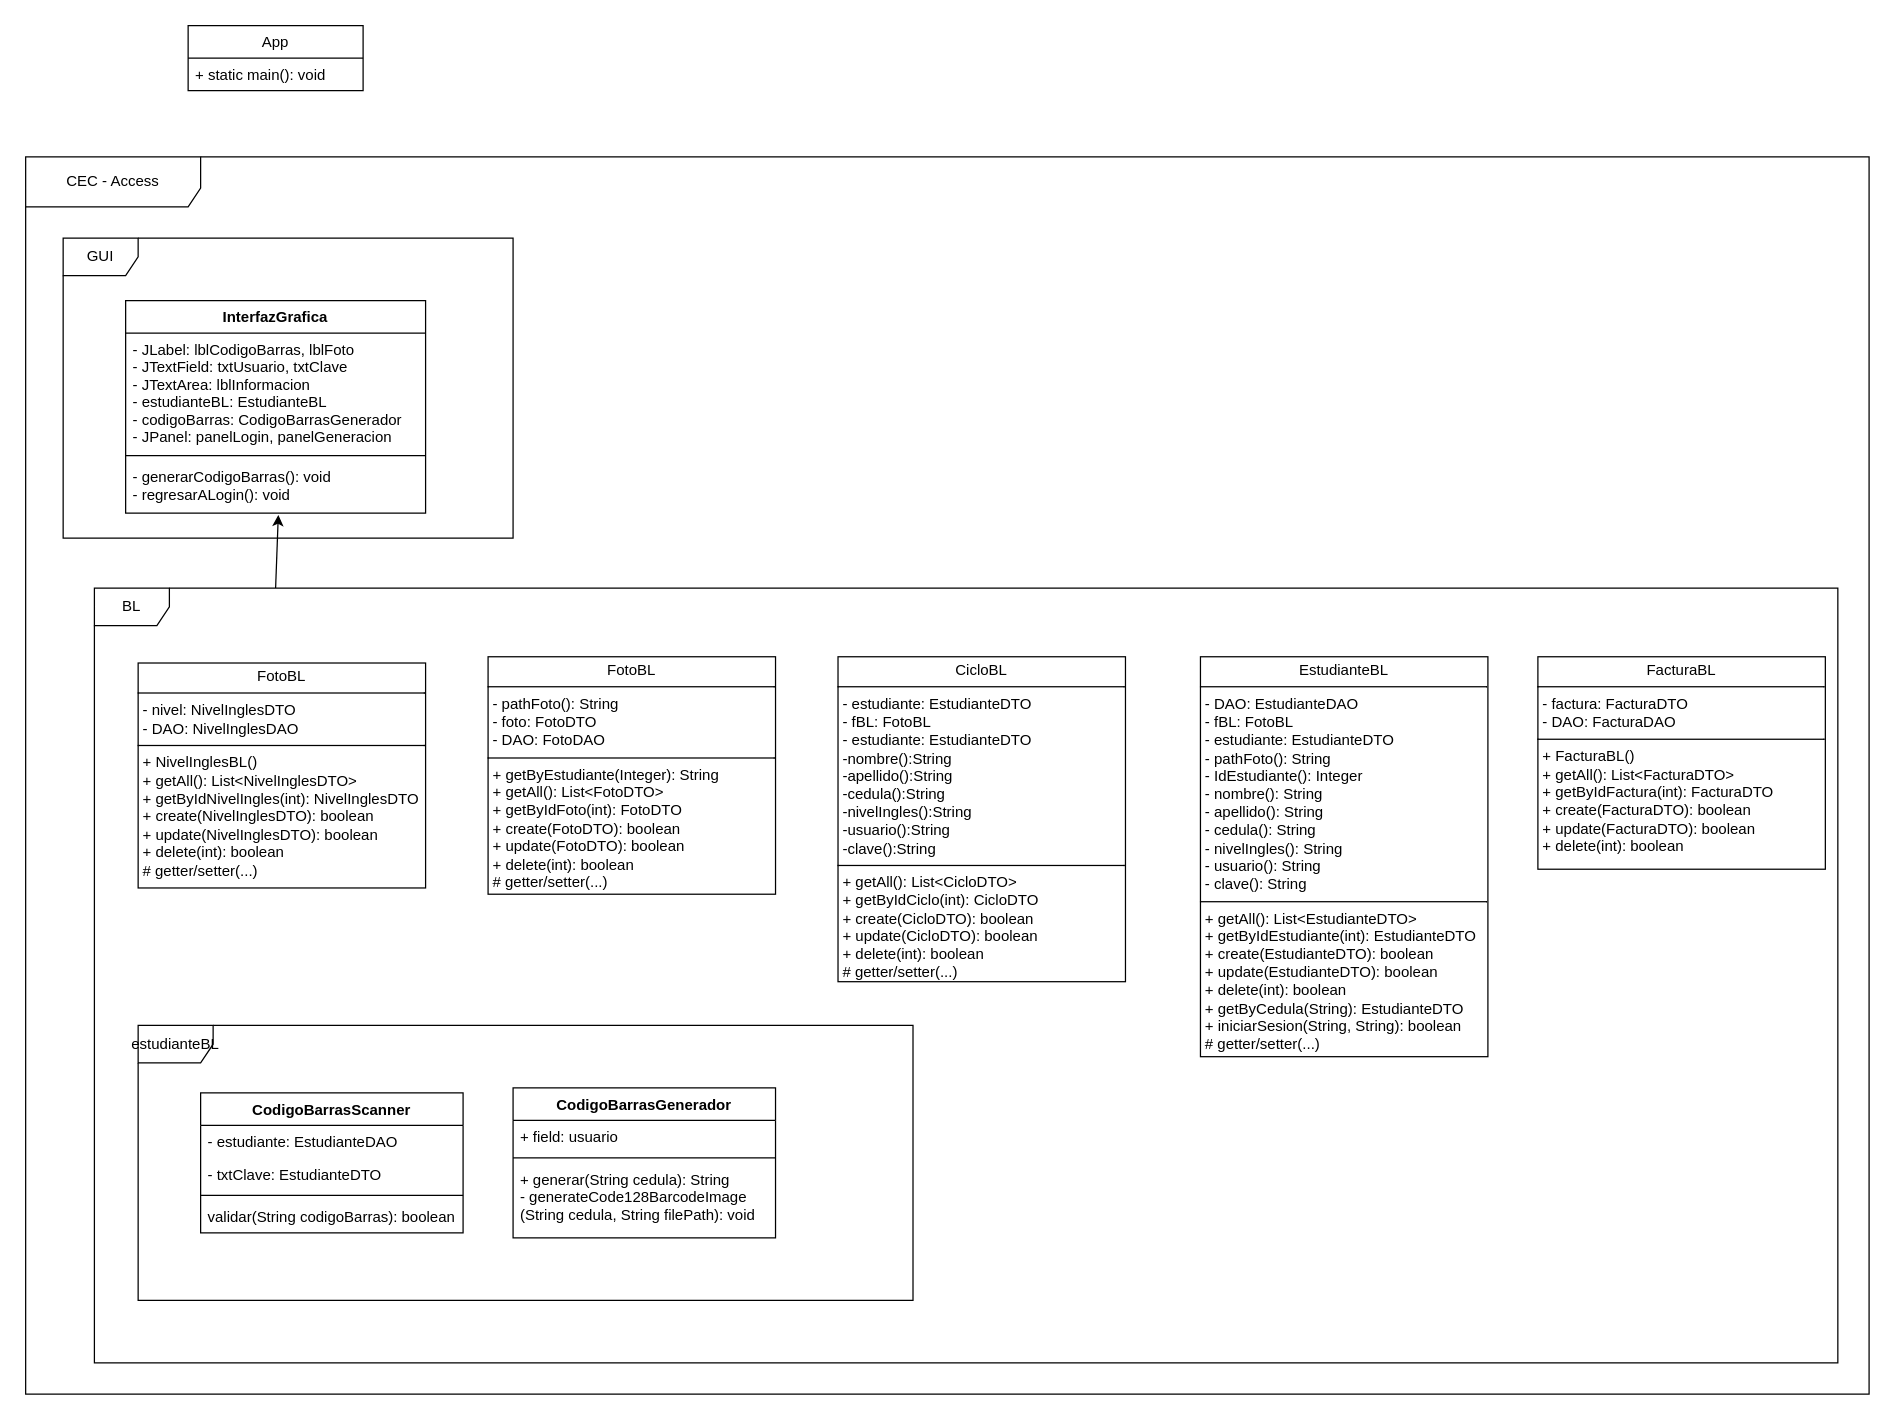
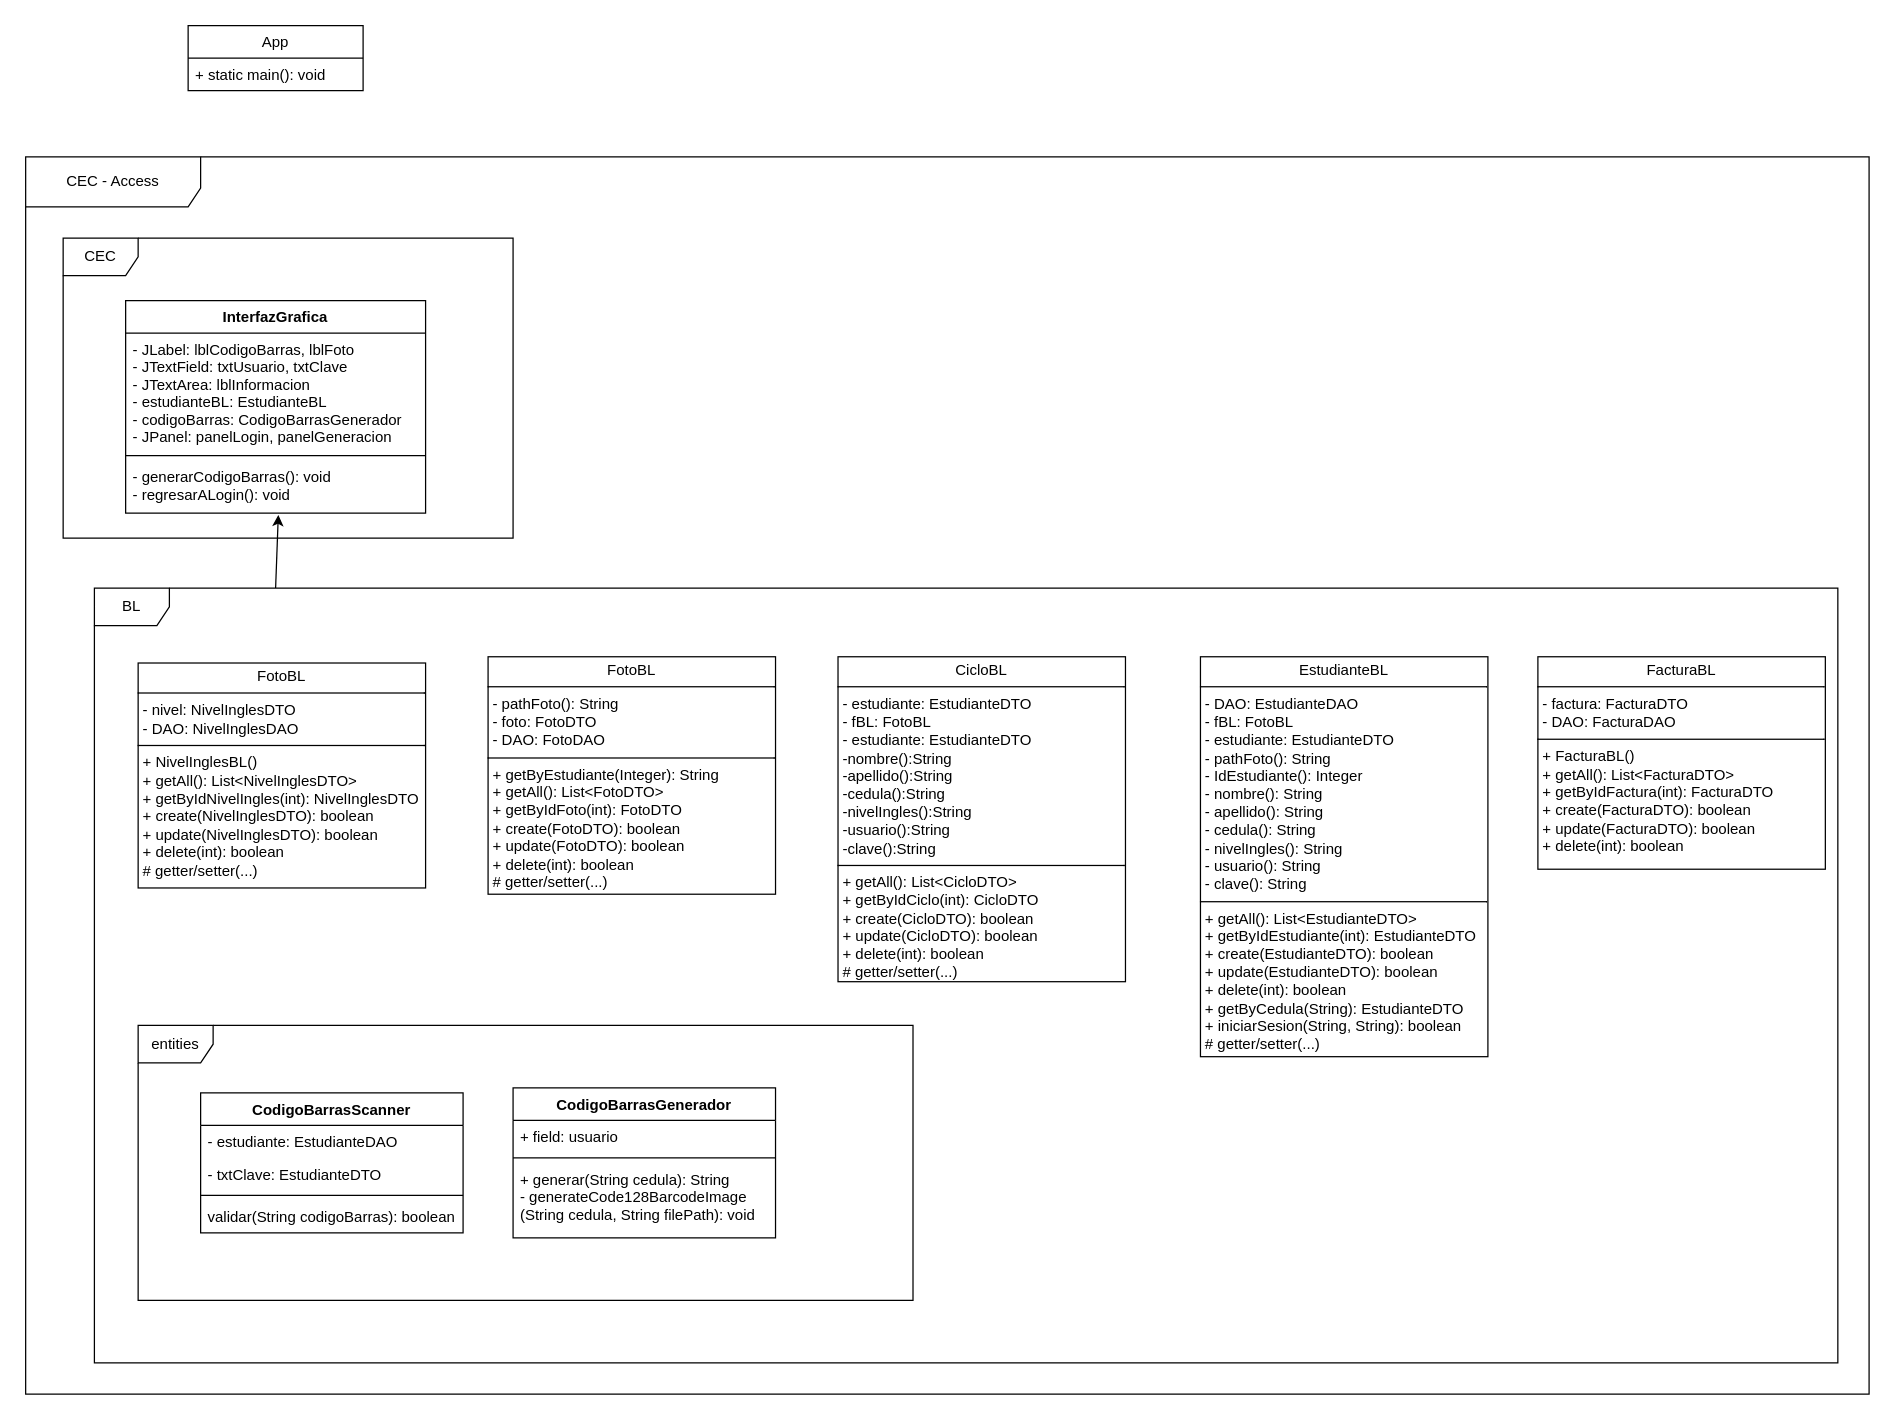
node "GUI": label "GUI" -> "CEC"
node "estudianteBL": label "estudianteBL" -> "entities"
